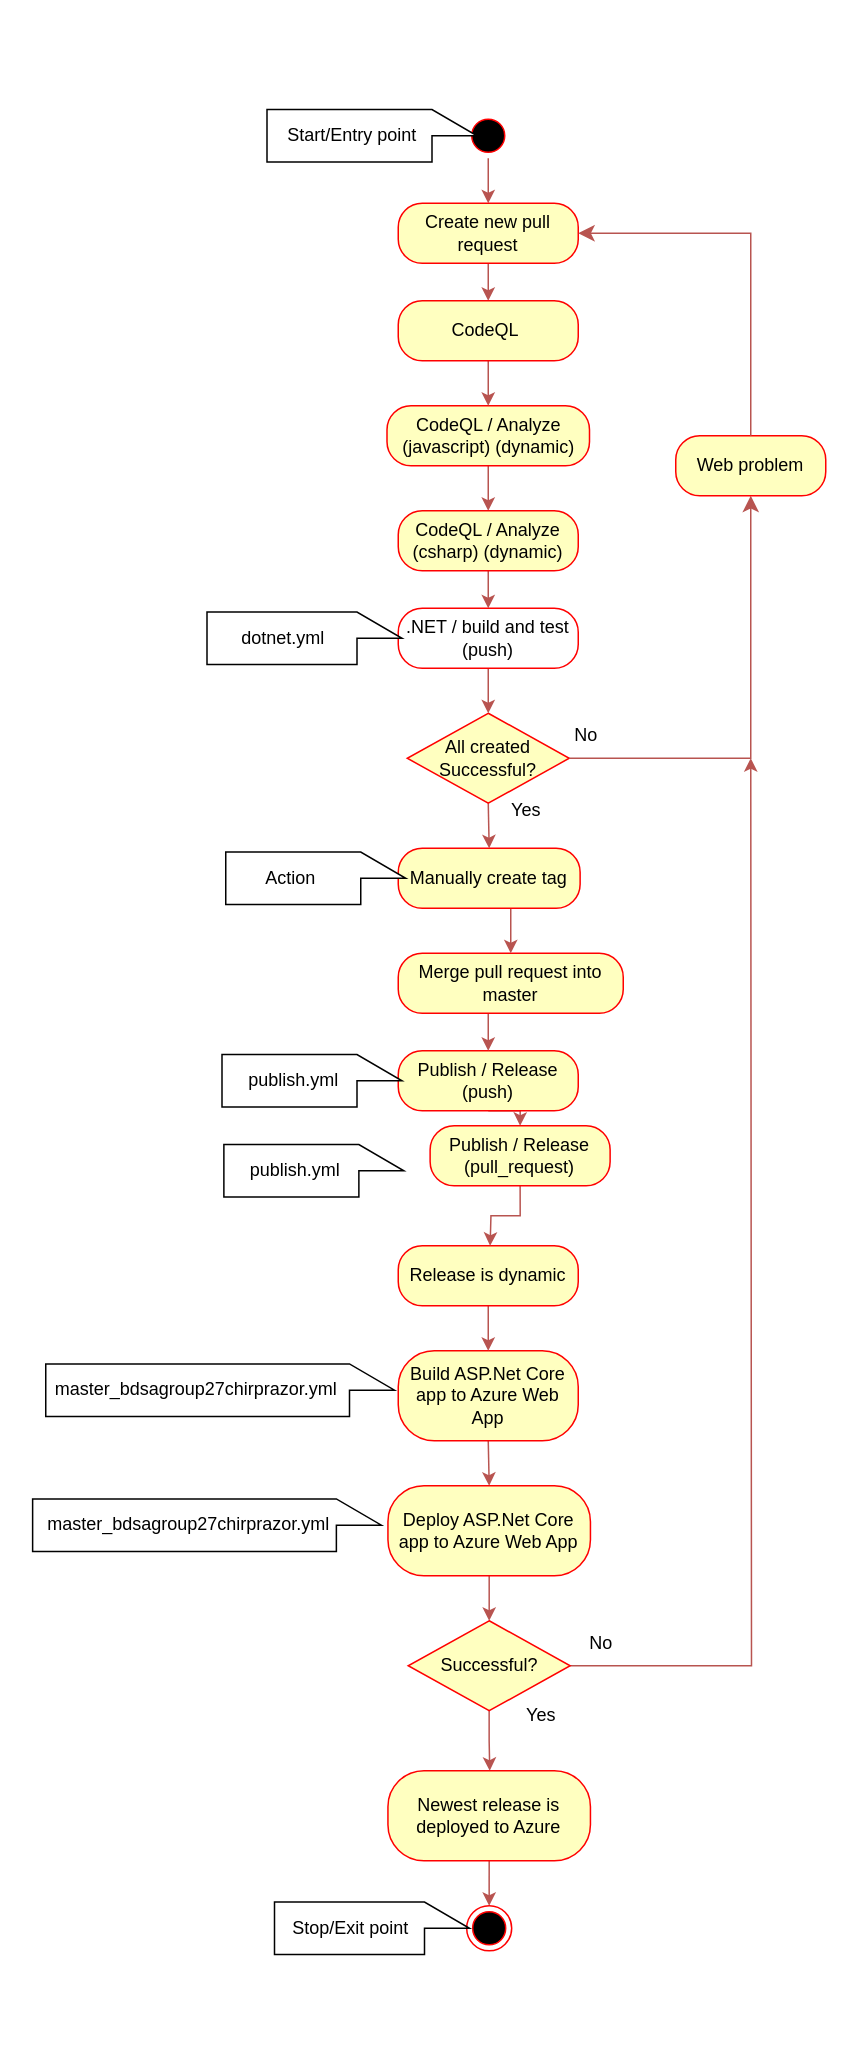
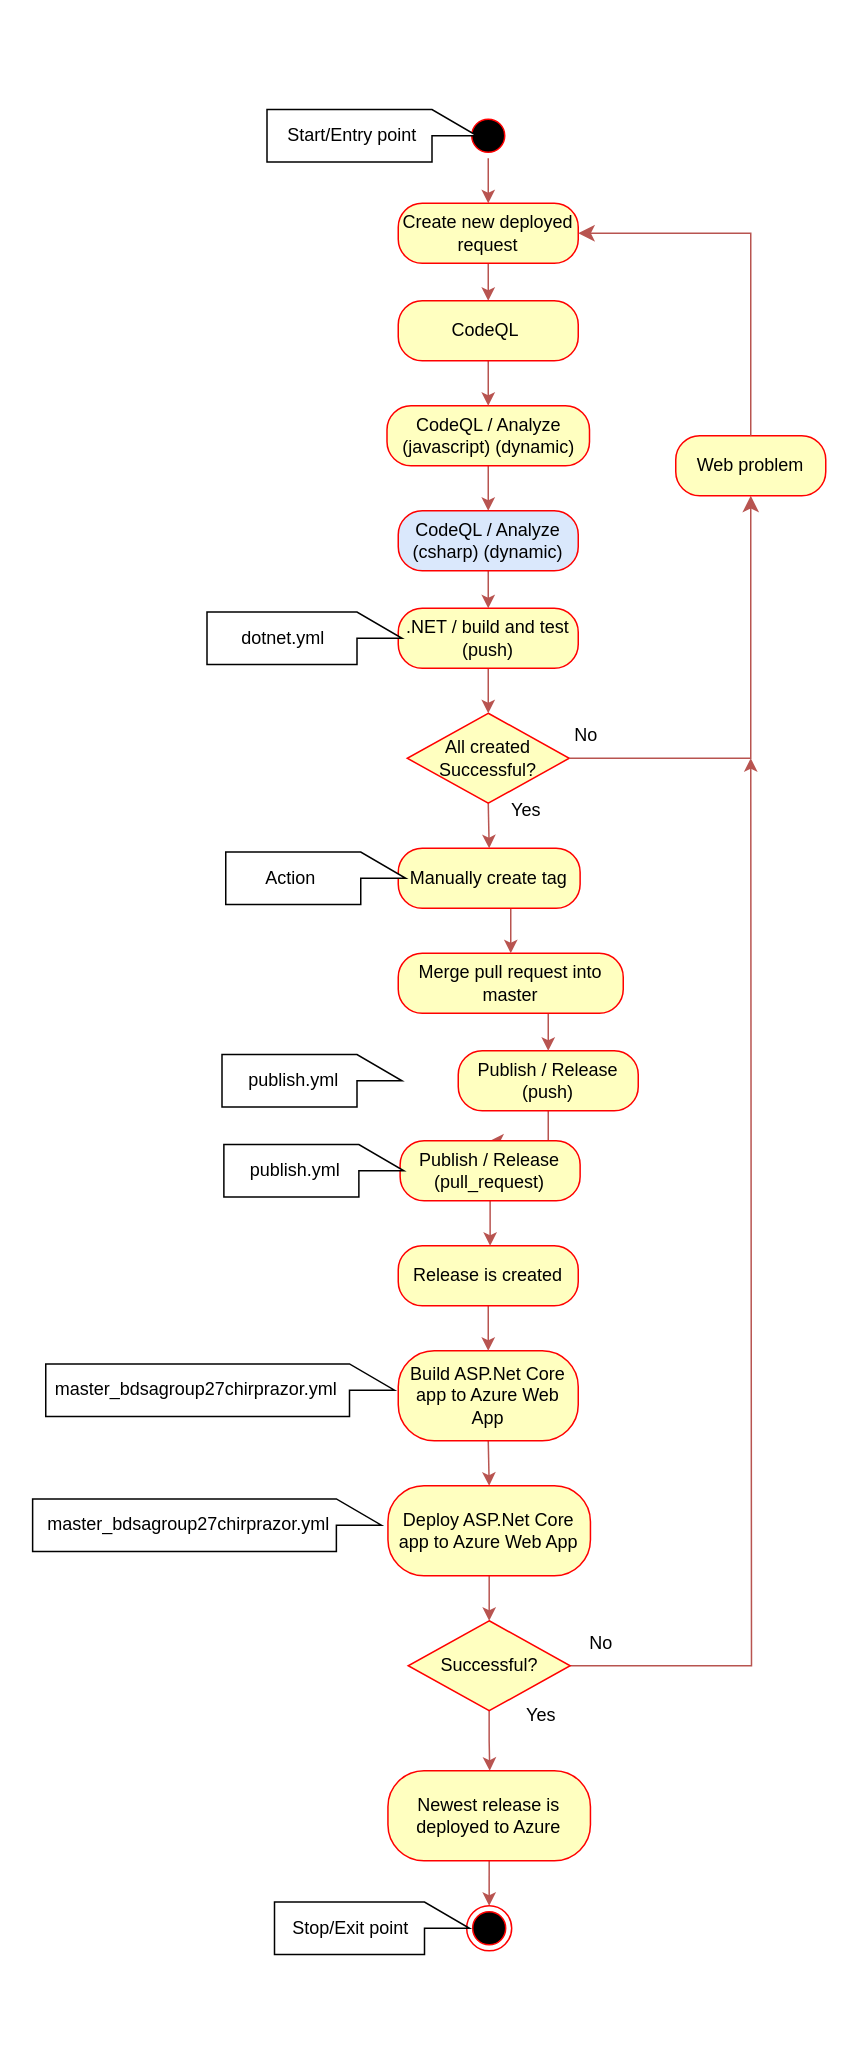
node "Create new pull request": label "Create new pull request" -> "Create new deployed request"
node "CodeQL / Analyze (csharp) (dynamic)": fillcolor #ffffc0 -> #dae8fc
node ".NET / build and test (push)": fillcolor #ffffff -> #ffffc0
node "Publish / Release (push)": moved (488, 1081) -> (548, 1081)
node "Publish / Release (pull_request)": moved (520, 1156) -> (490, 1171)
node "Release is dynamic": label "Release is dynamic" -> "Release is created"
